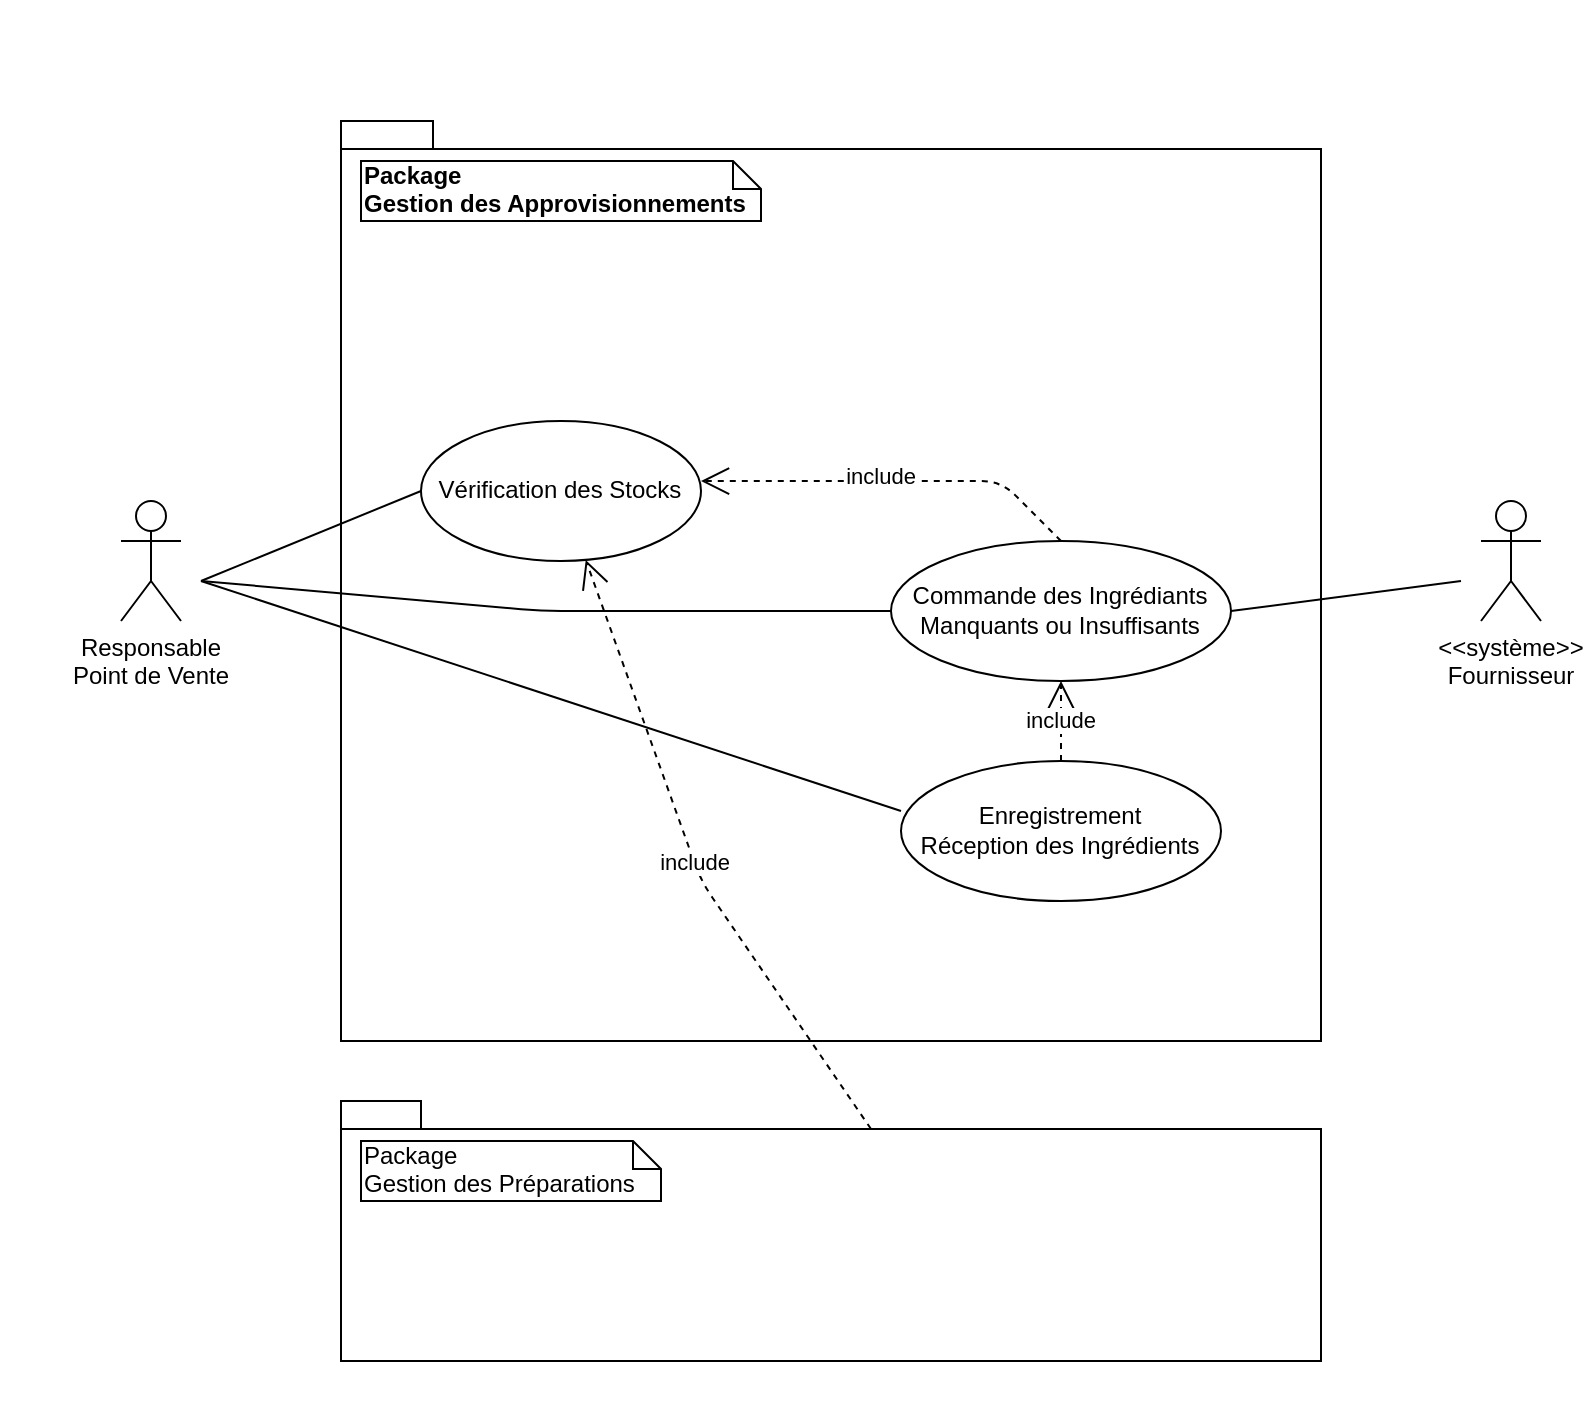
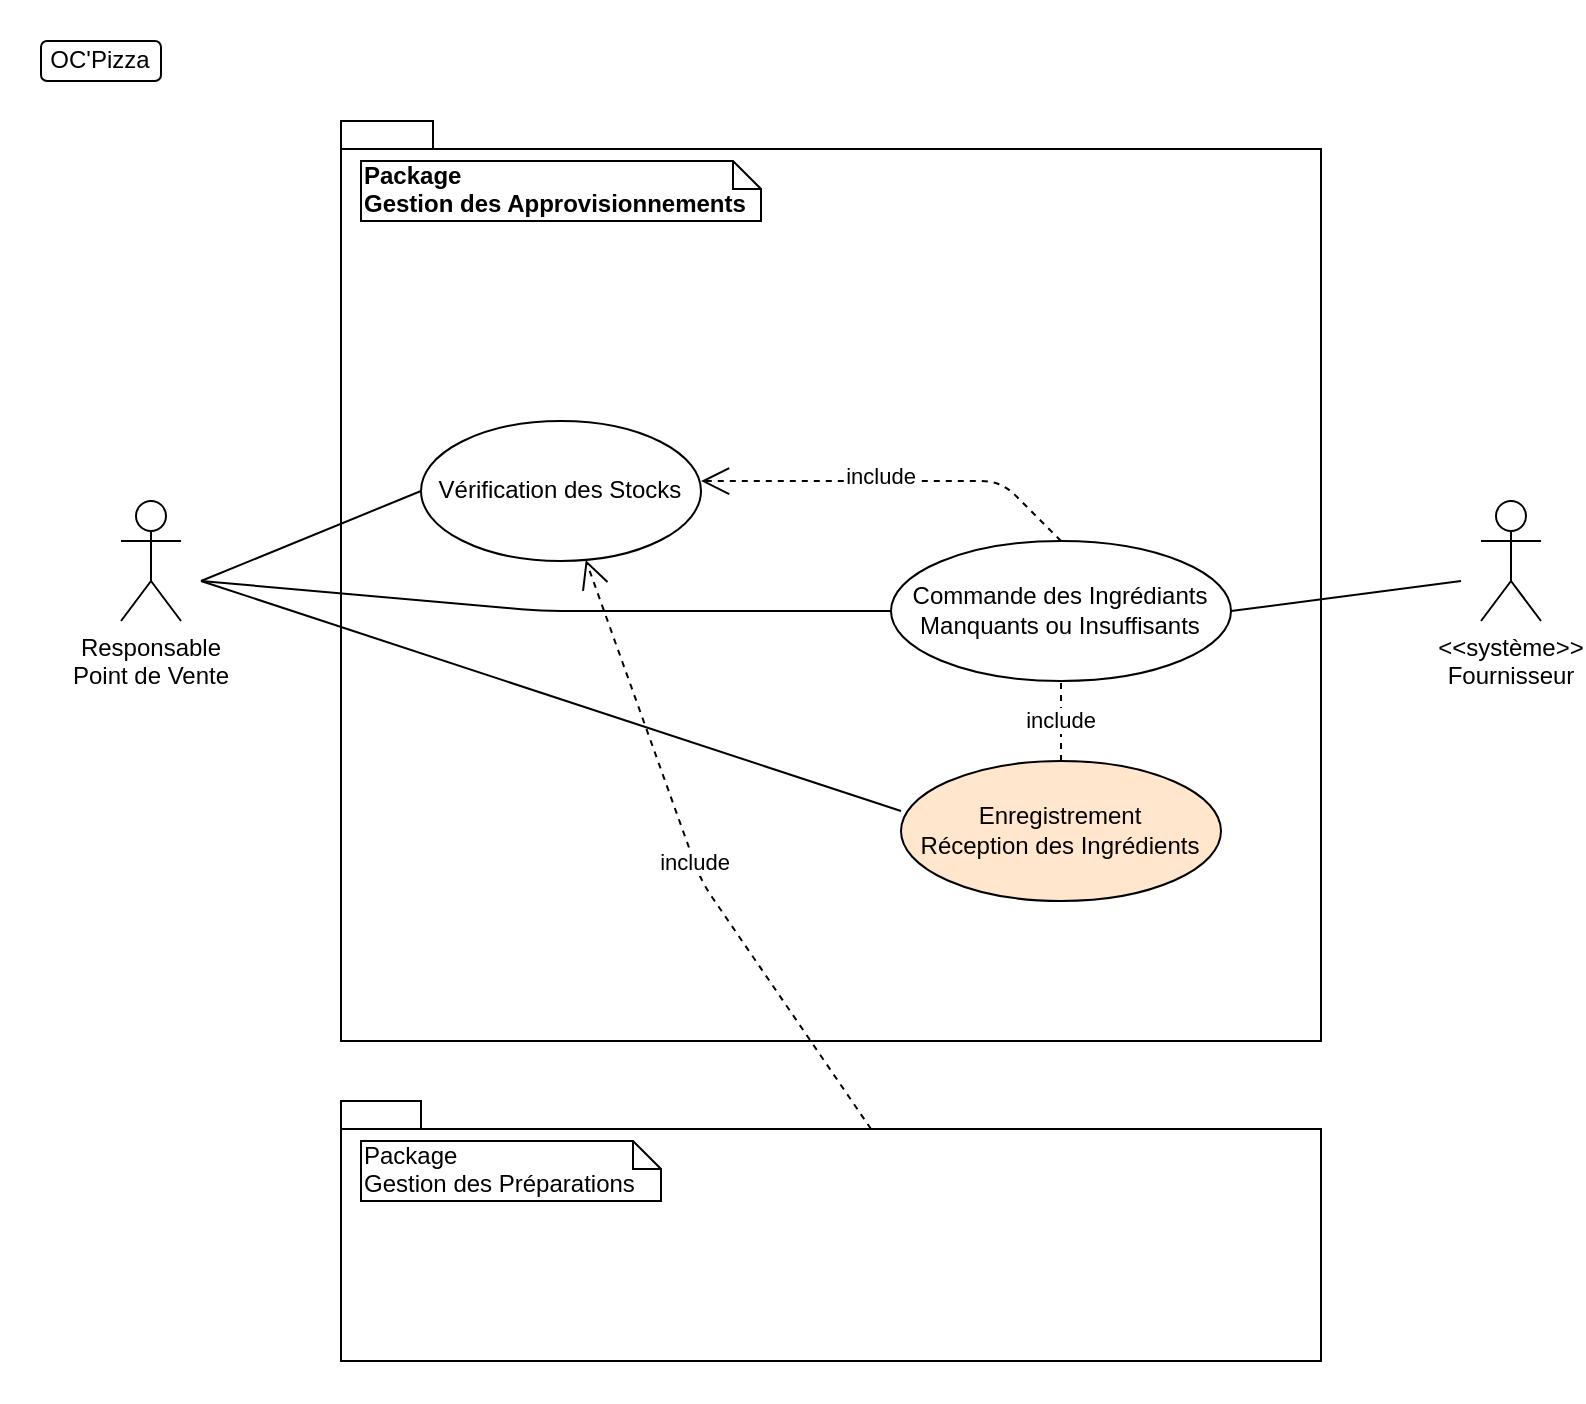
node "OC'Pizza": added
edge "Enregistrement Réception des Ingrédients" -> "Commande des Ingrédiants Manquants ou Insuffisants": arrowhead open -> none
node "Enregistrement Réception des Ingrédients": fillcolor #ffffff -> #ffe6cc
